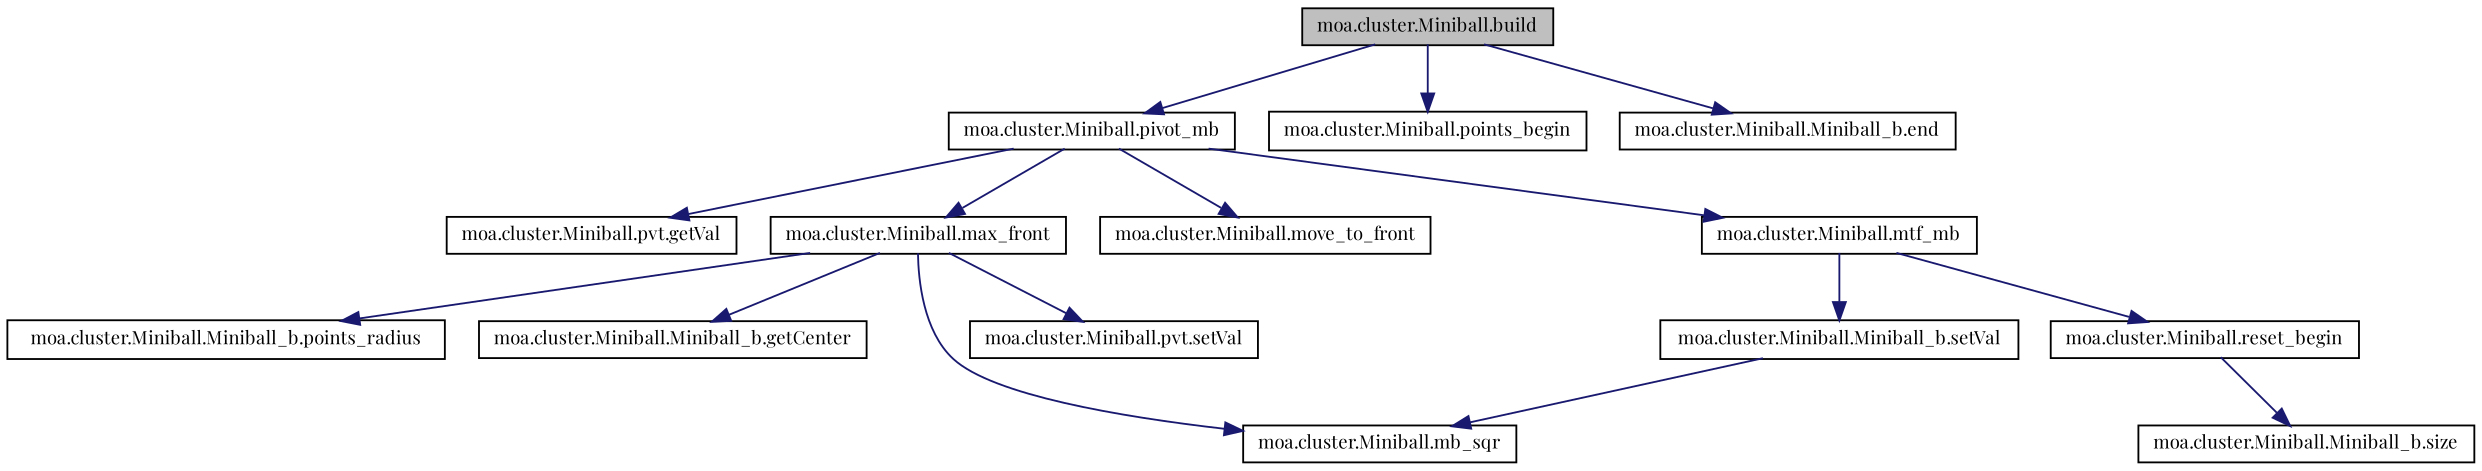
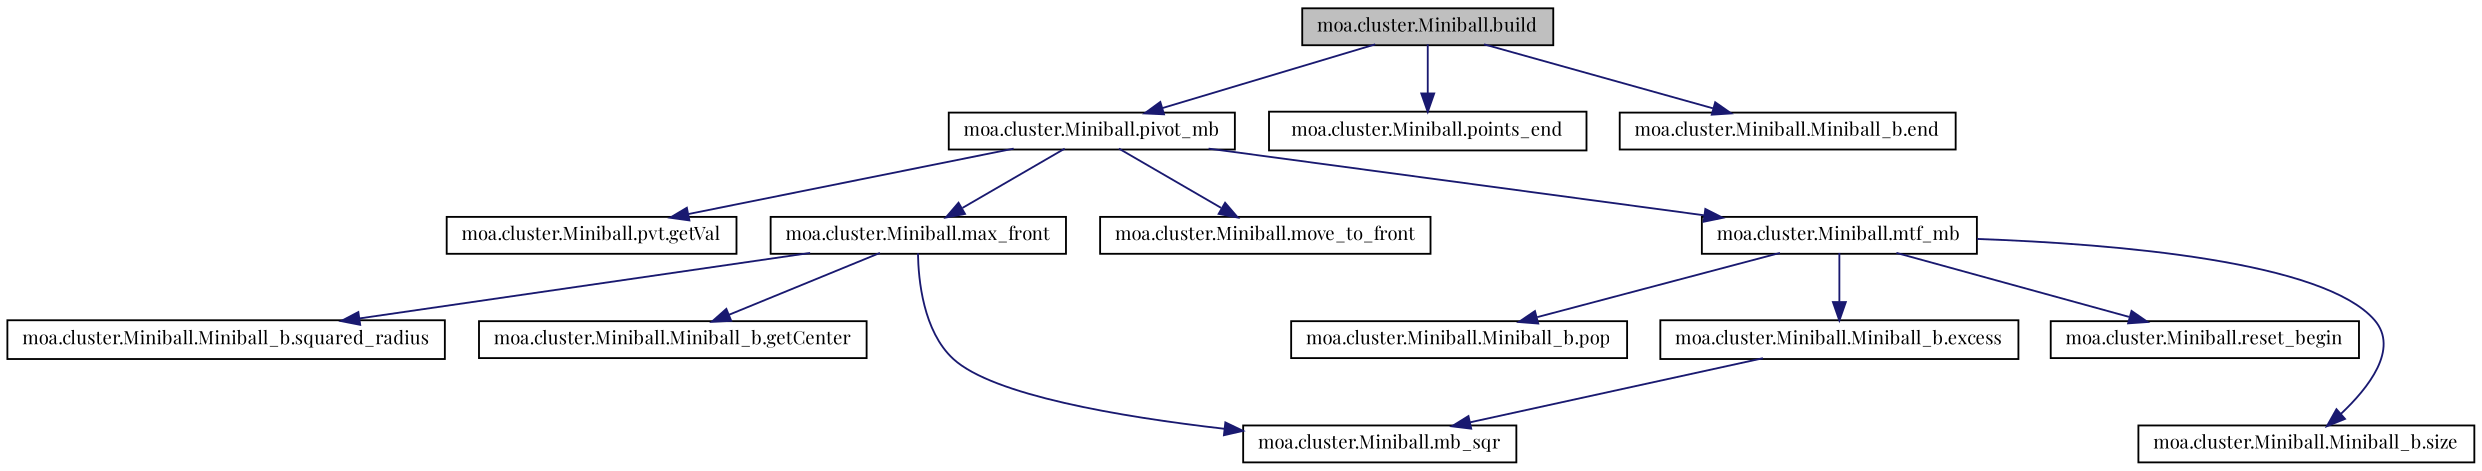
node "moa.cluster.Miniball.points_begin": label "moa.cluster.Miniball.points_begin" -> "moa.cluster.Miniball.points_end"
node "moa.cluster.Miniball.Miniball_b.points_radius": label "moa.cluster.Miniball.Miniball_b.points_radius" -> "moa.cluster.Miniball.Miniball_b.squared_radius"
node "moa.cluster.Miniball.pvt.setVal": removed
node "moa.cluster.Miniball.Miniball_b.pop": added
node "moa.cluster.Miniball.Miniball_b.setVal": label "moa.cluster.Miniball.Miniball_b.setVal" -> "moa.cluster.Miniball.Miniball_b.excess"
edge "moa.cluster.Miniball.reset_begin" -> "moa.cluster.Miniball.Miniball_b.size": now "moa.cluster.Miniball.mtf_mb" -> "moa.cluster.Miniball.Miniball_b.size"
